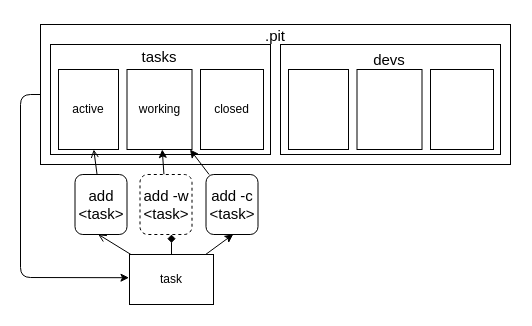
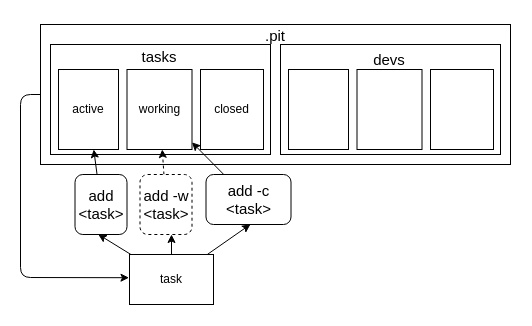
edge "add <task>" -> "active": arrowhead open -> classic
edge "add -w <task>" -> "working": style solid -> dashed
node "add -c <task>": size 52x60 -> 85x50
edge "task" -> "add <task>": arrowhead open -> classic
edge "task" -> "add -w <task>": arrowhead diamond -> classic
